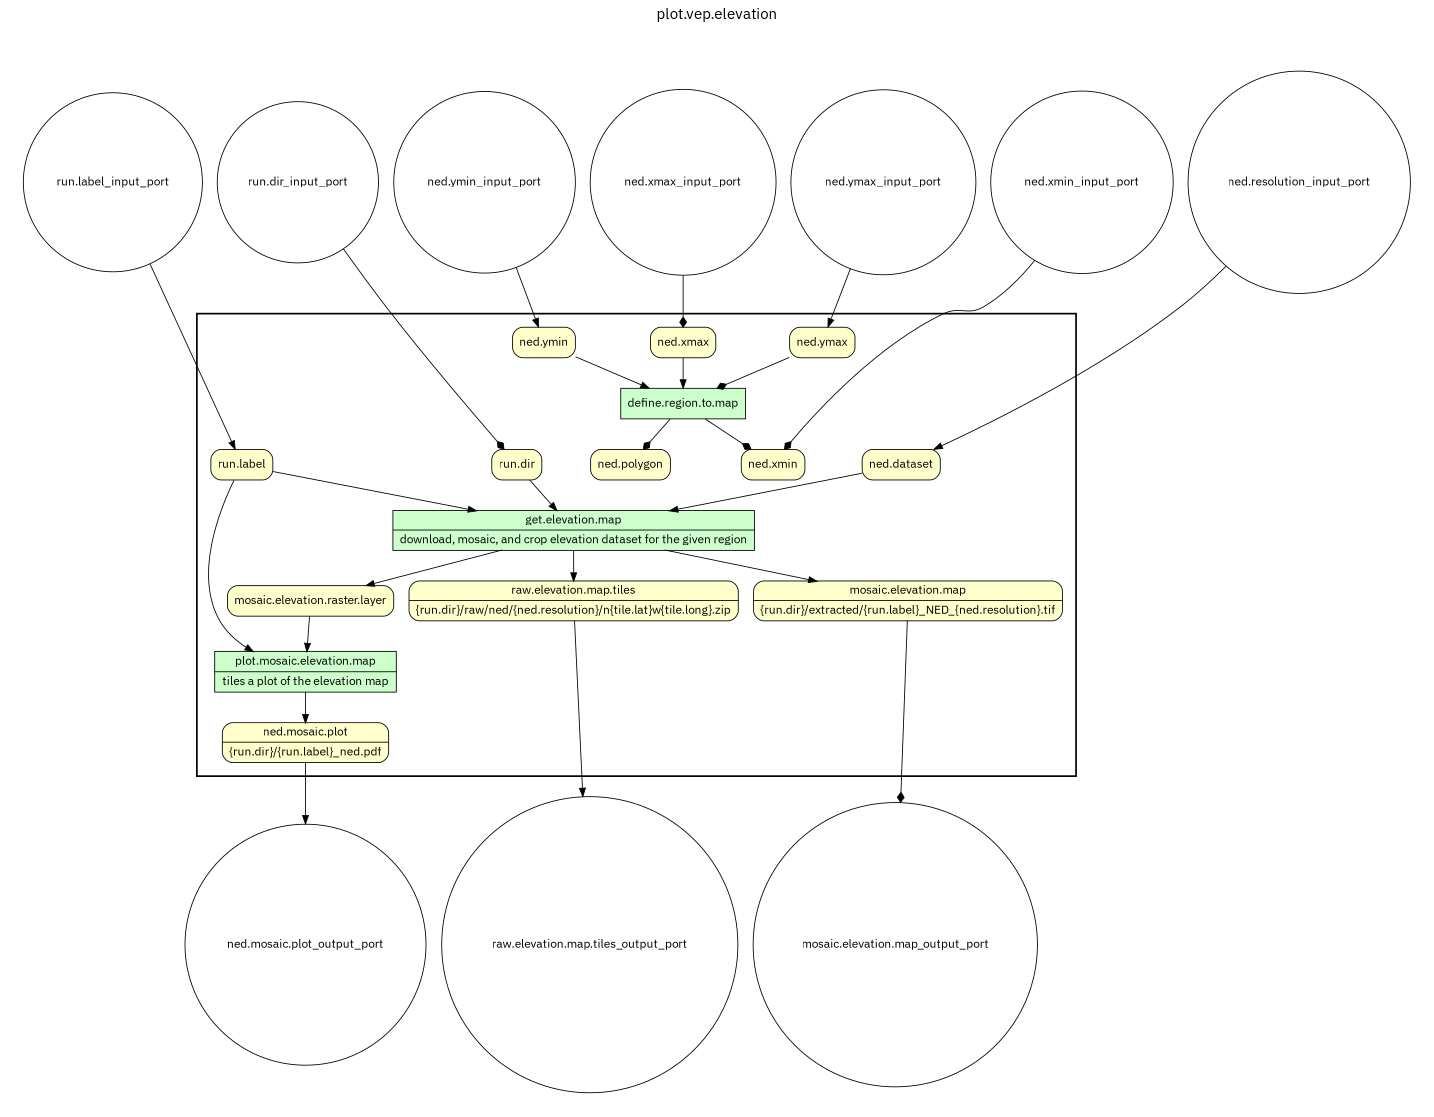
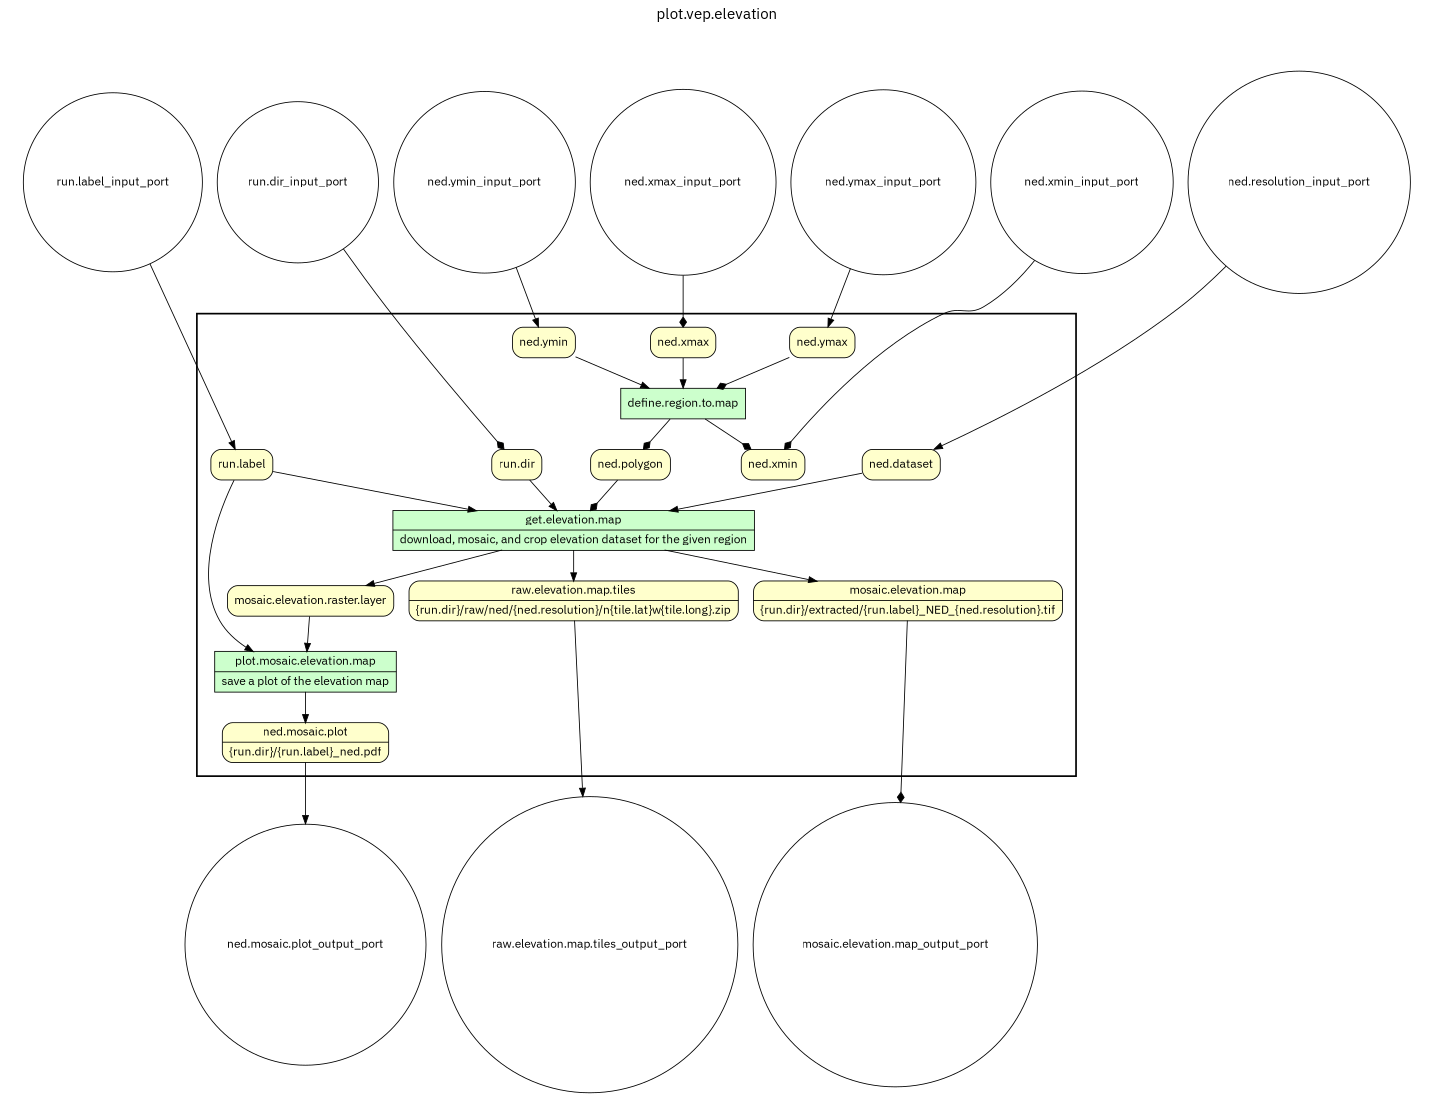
edge "ned.polygon" -> "get.elevation.map": added
node "plot.mosaic.elevation.map": text "tiles a plot of the elevation map" -> "save a plot of the elevation map"
